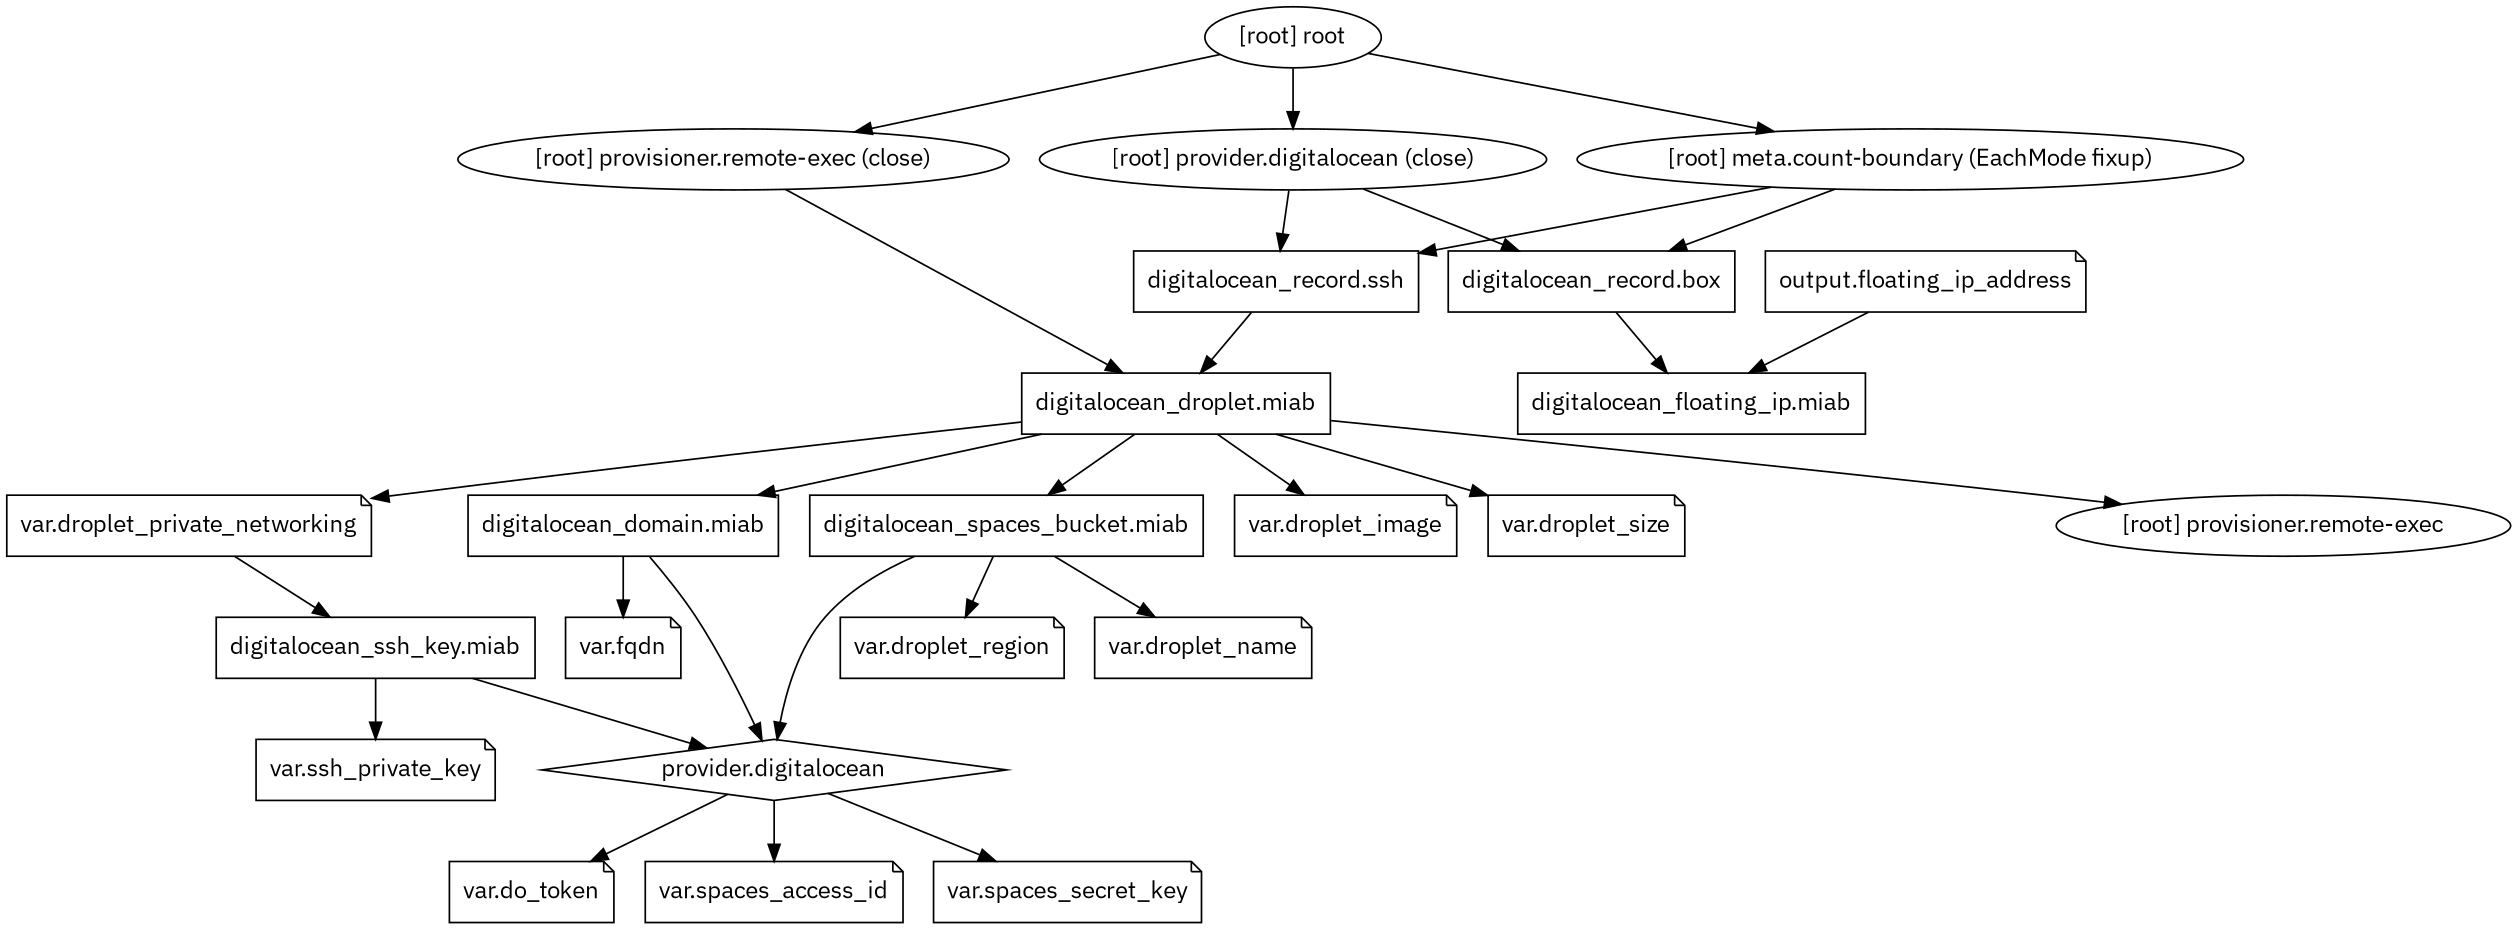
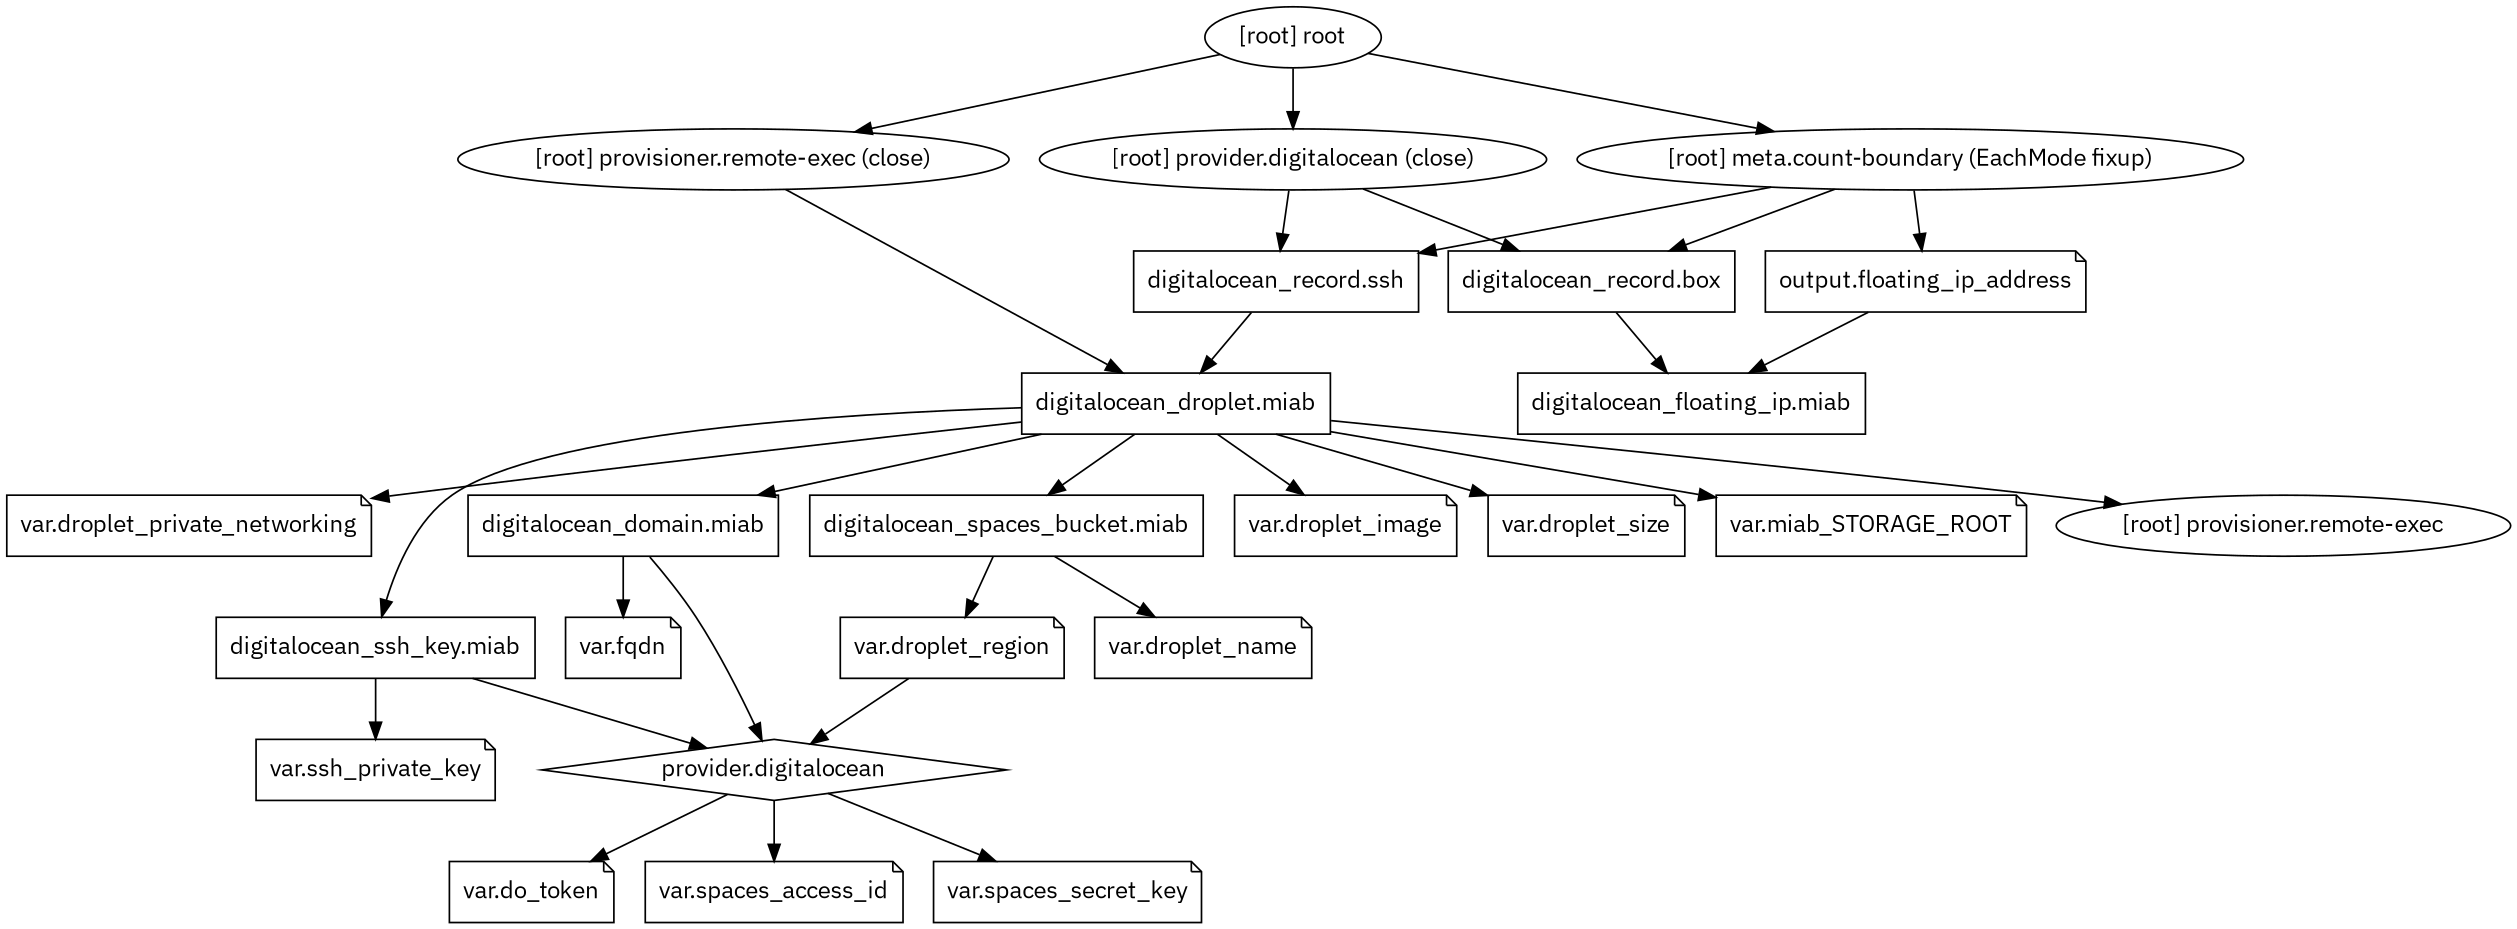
edge "[root] meta.count-boundary (EachMode fixup)" -> "output.floating_ip_address": added
node "var.miab_STORAGE_ROOT": added
edge "var.droplet_private_networking" -> "digitalocean_ssh_key.miab": now "digitalocean_droplet.miab" -> "digitalocean_ssh_key.miab"
edge "digitalocean_spaces_bucket.miab" -> "provider.digitalocean": now "var.droplet_region" -> "provider.digitalocean"
